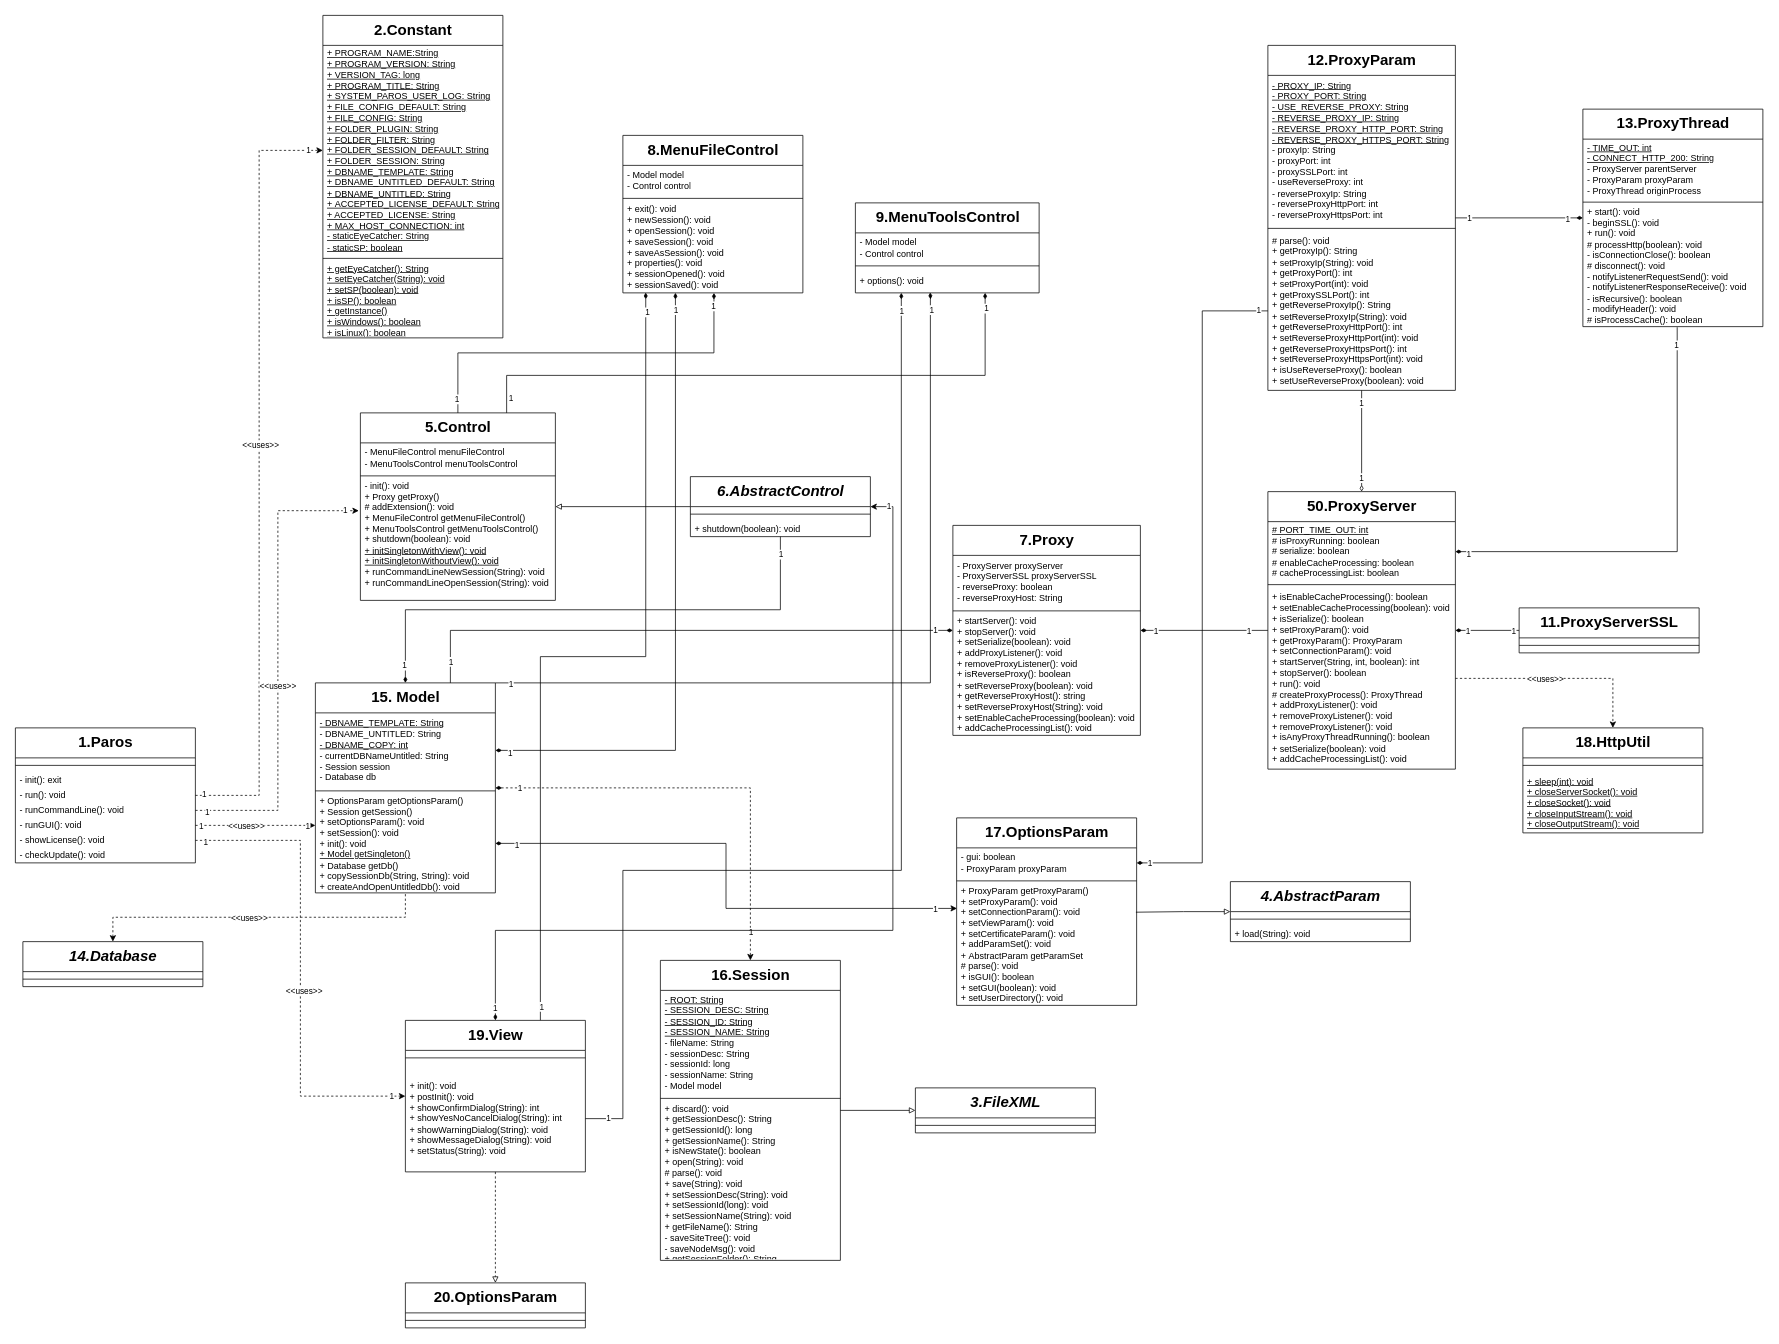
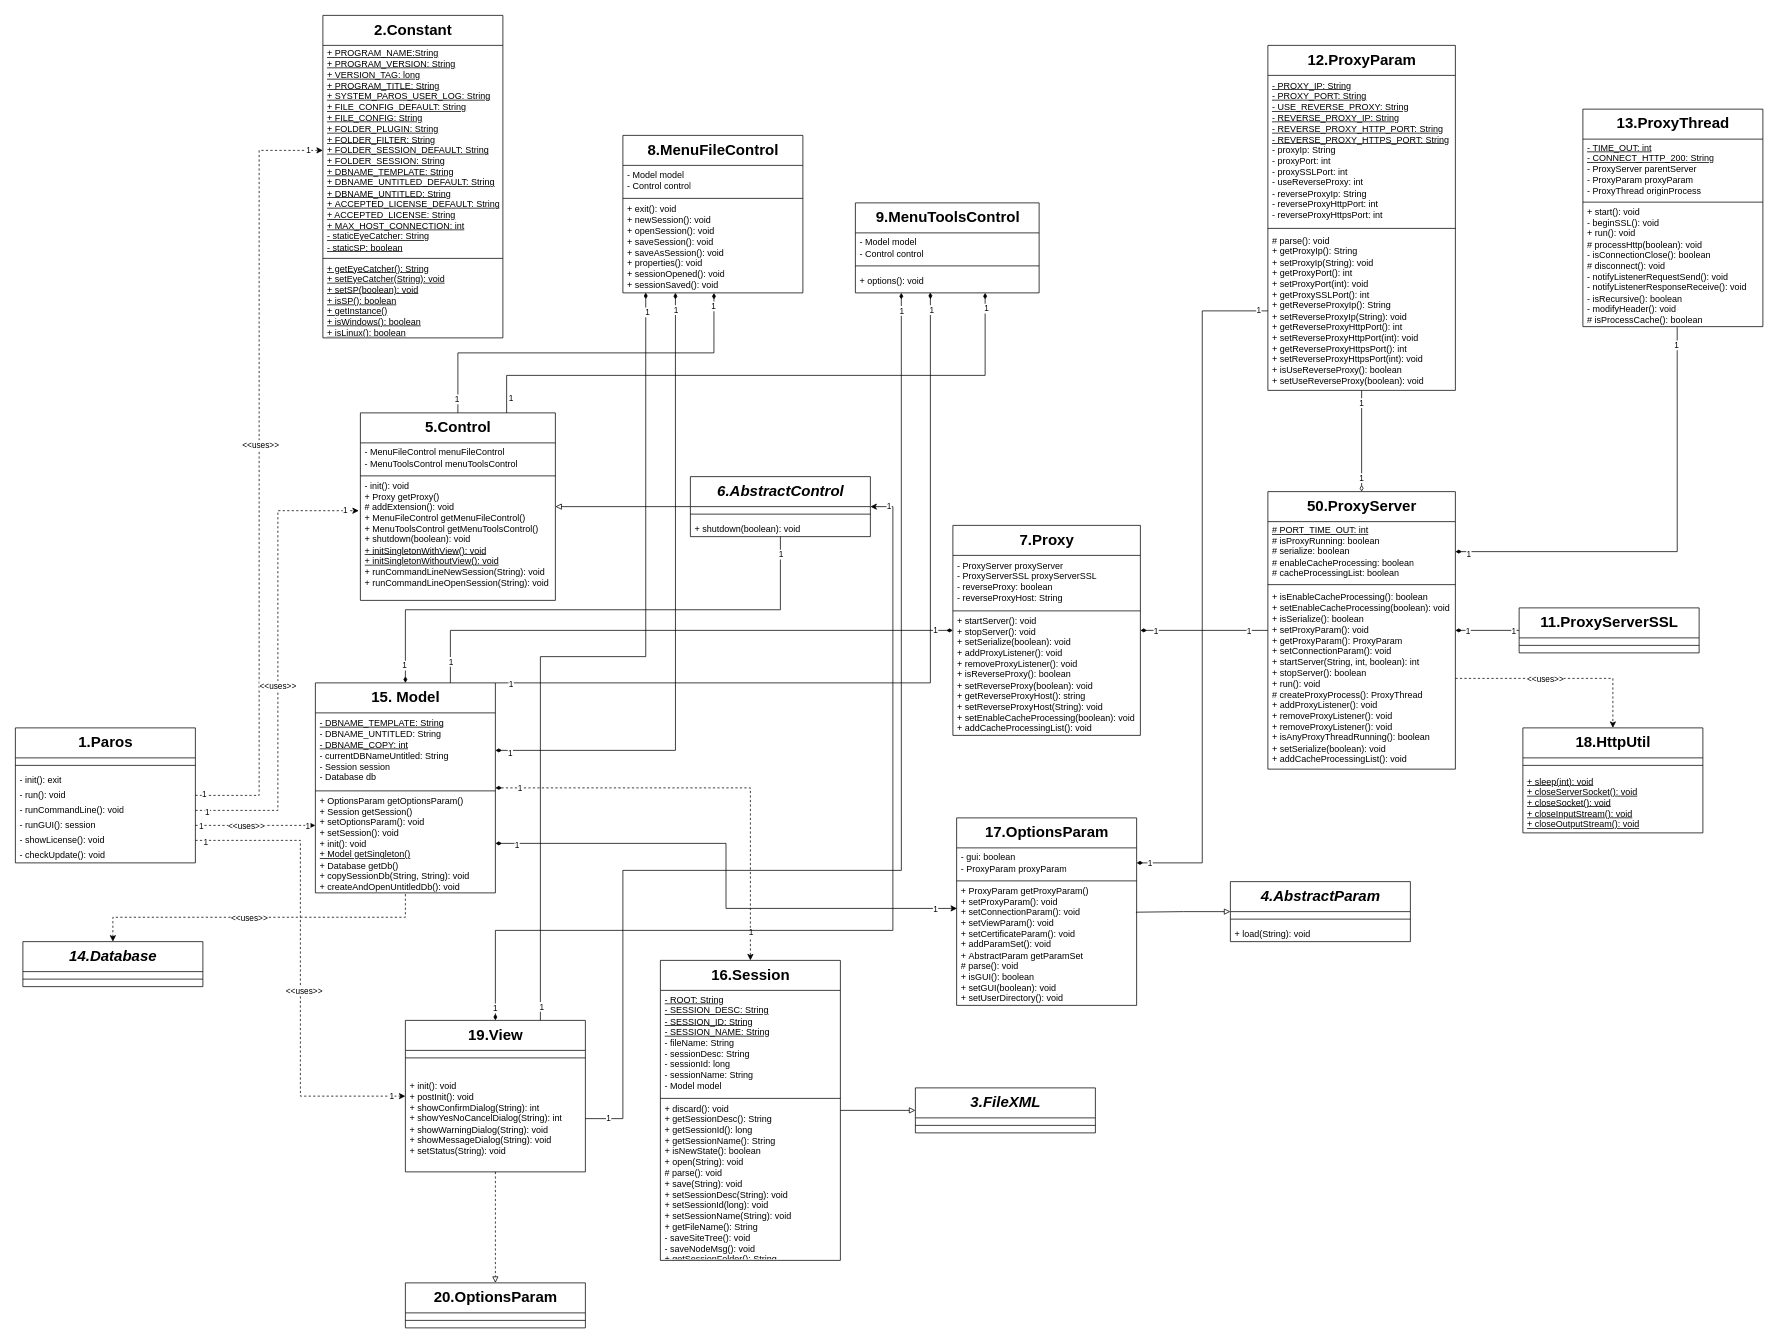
edge "12.ProxyParam" -> "13.ProxyThread": removed, labels "1", "1"
node "- runGUI(): void": label "- runGUI(): void" -> "- runGUI(): session"
